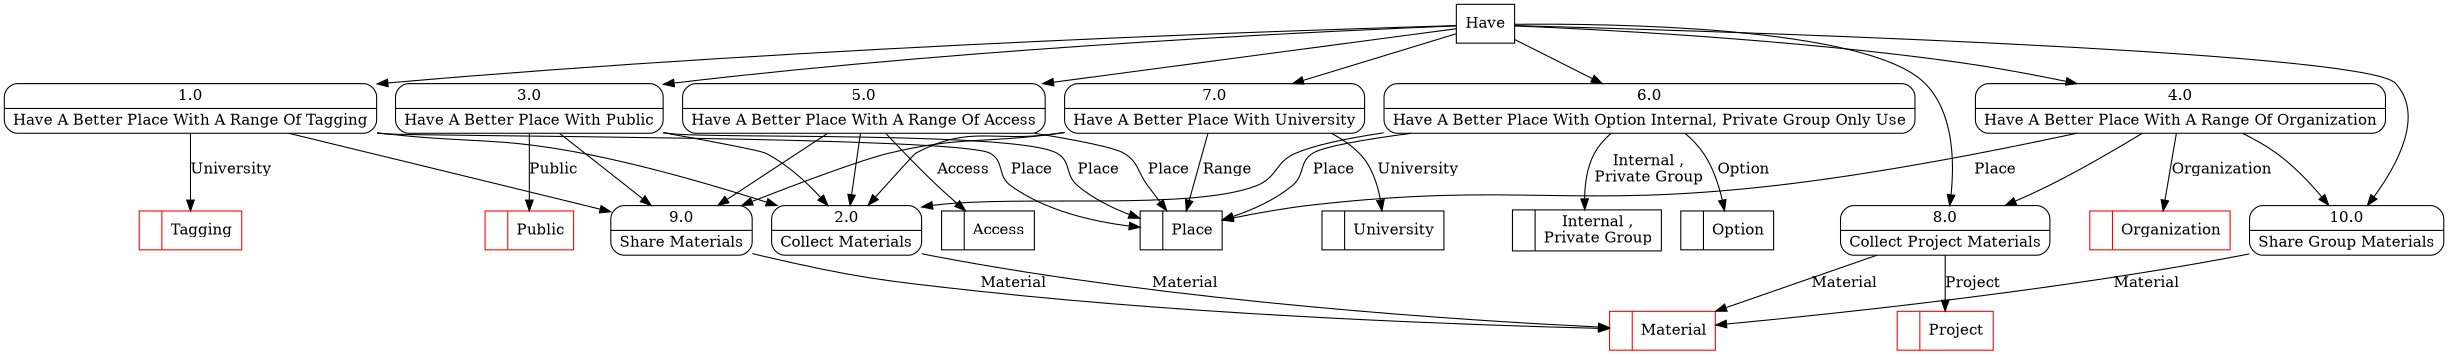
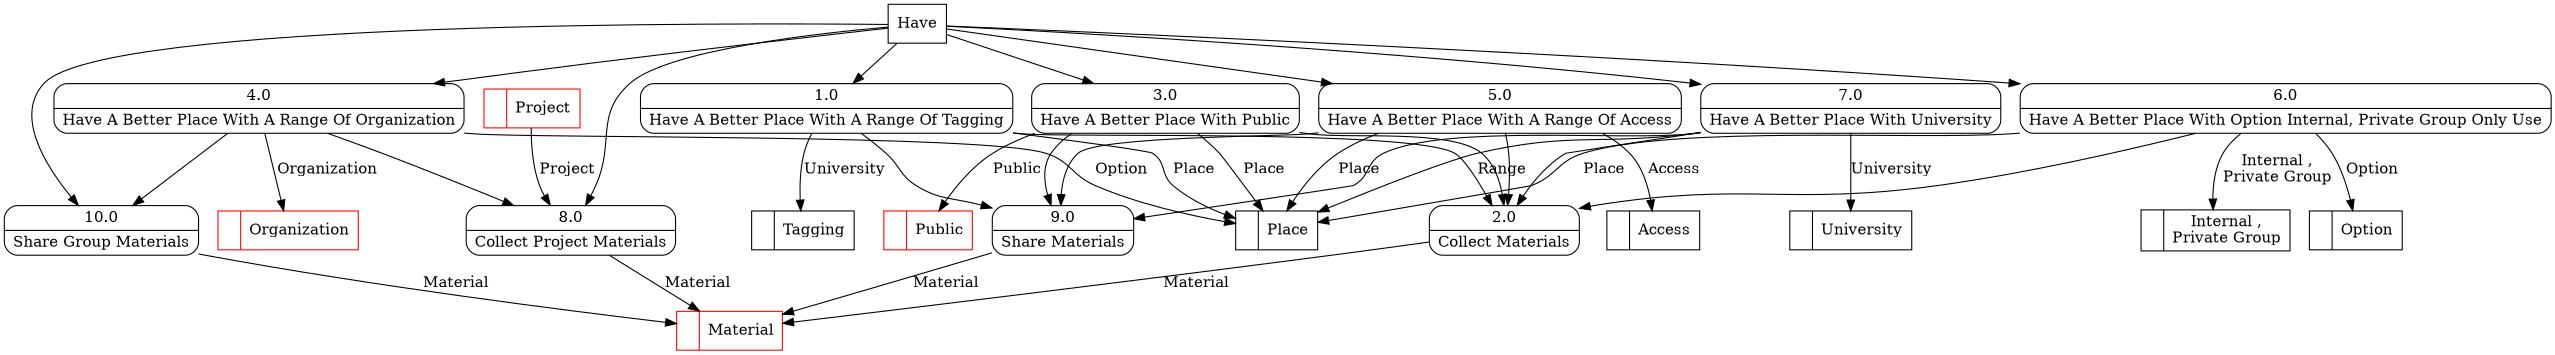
edge "4.0" -> "Place": label "Place" -> "Option"
node "Tagging": color red -> black
edge "8.0" -> "Project": reversed
